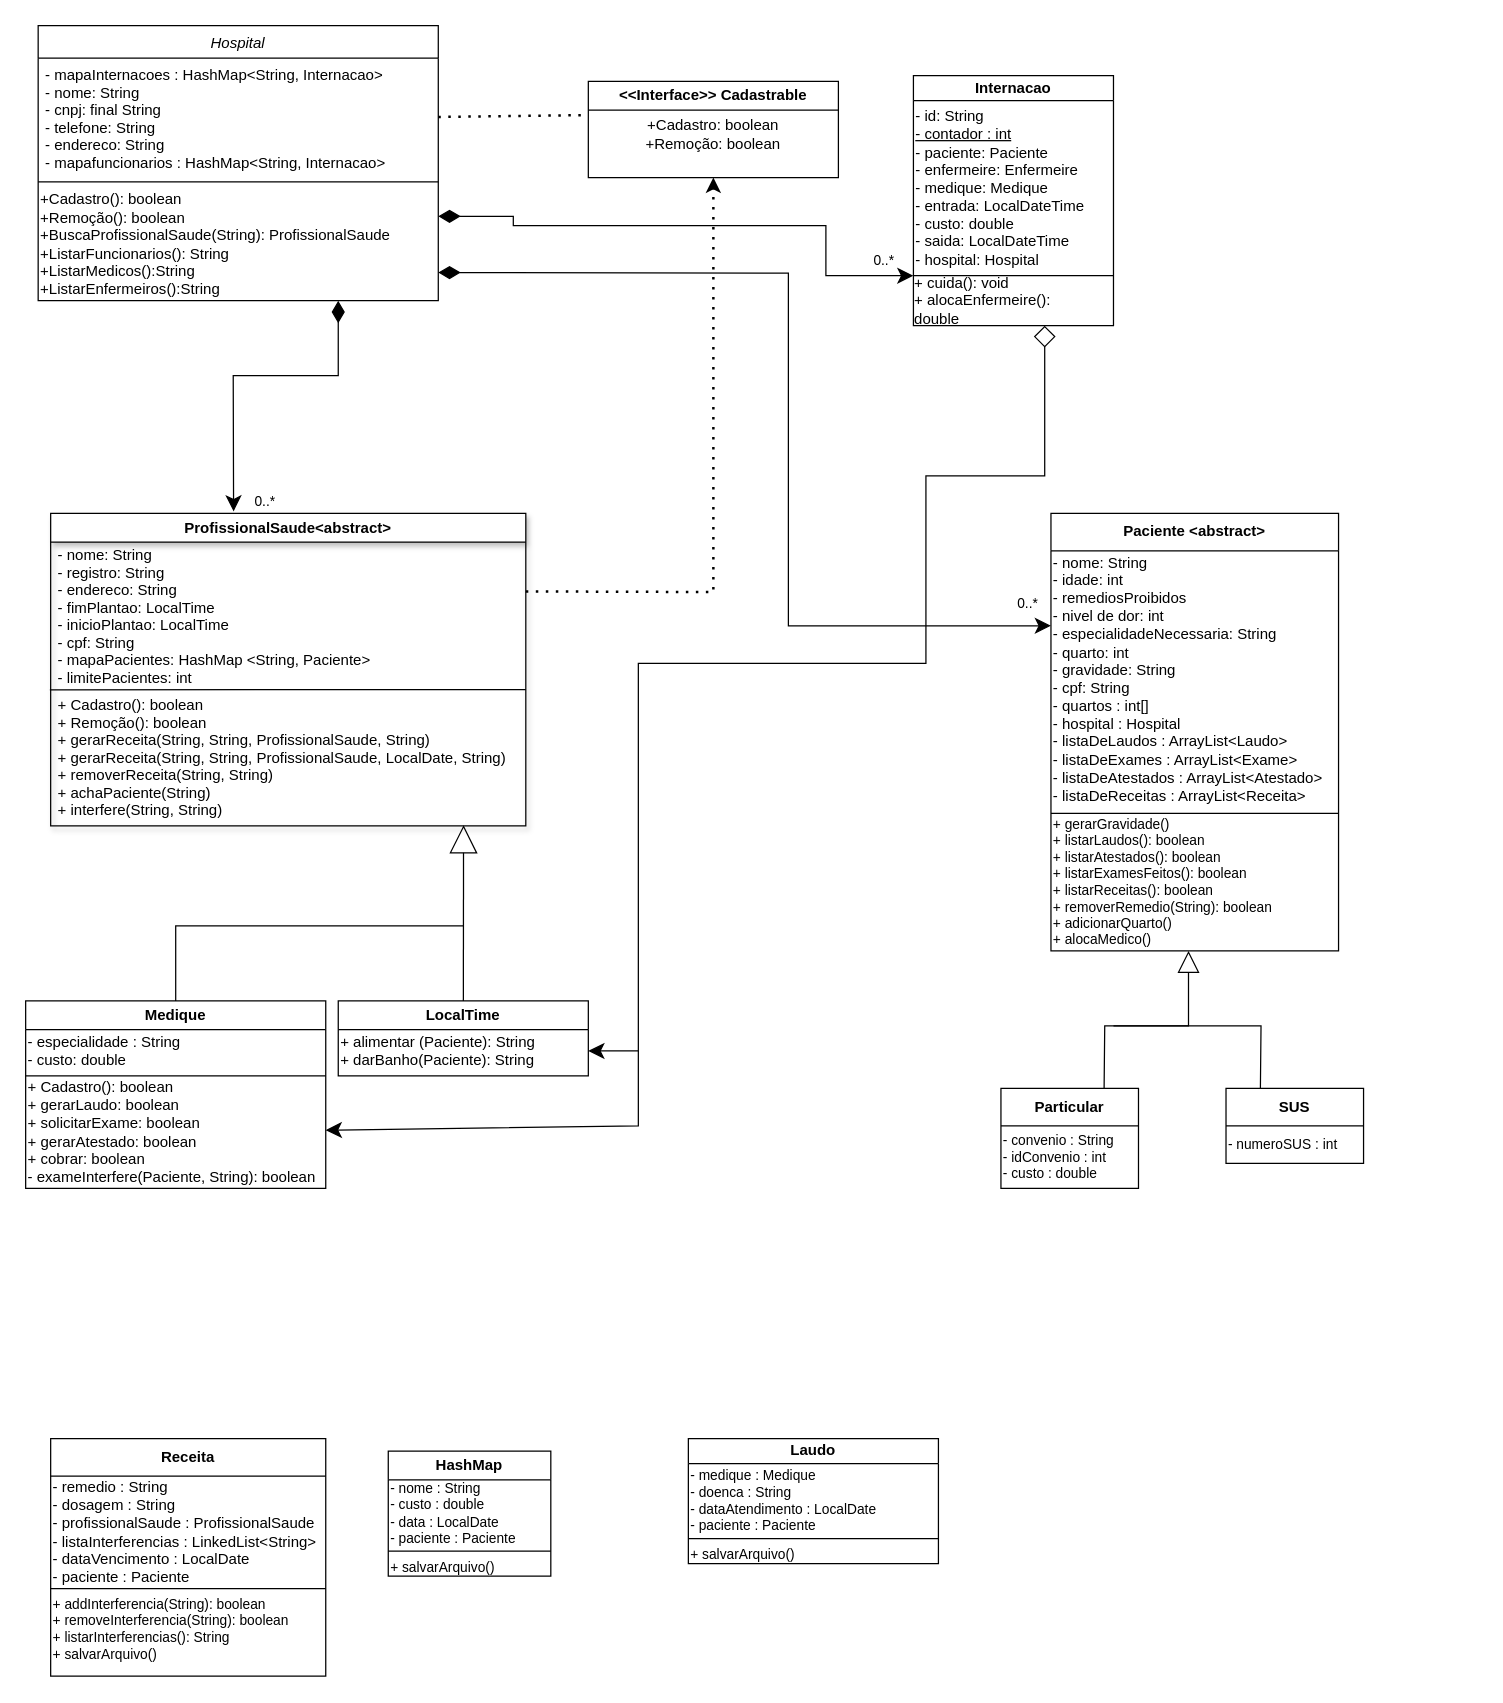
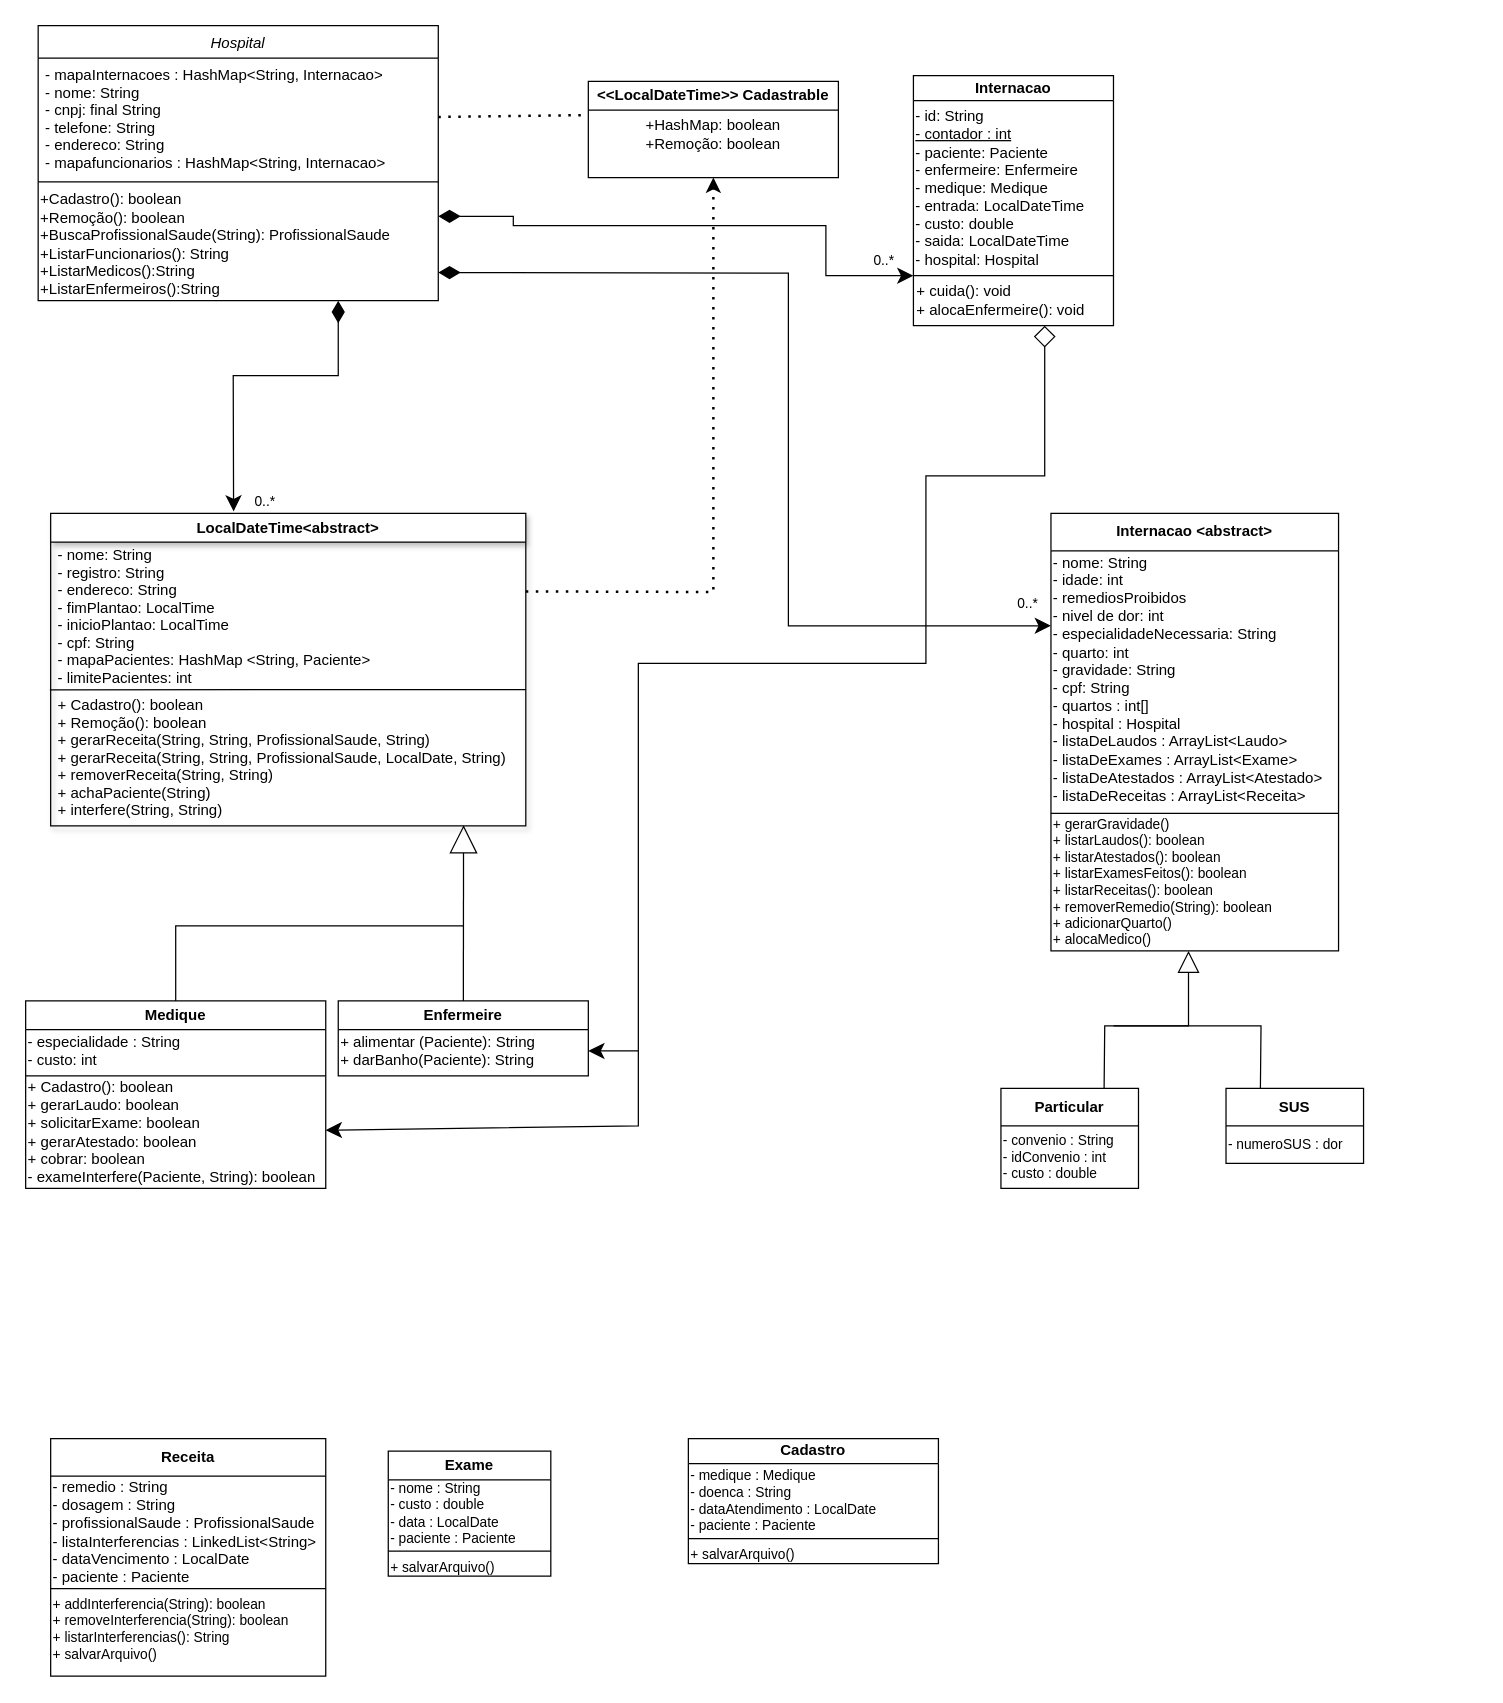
node "<<Interface>> Cadastrable": label "<<Interface>> Cadastrable" -> "<<LocalDateTime>> Cadastrable"
node "+Cadastro: boolean +Remoção: boolean": label "+Cadastro: boolean +Remoção: boolean" -> "+HashMap: boolean +Remoção: boolean"
node "+ cuida(): void + alocaEnfermeire(): double": label "+ cuida(): void + alocaEnfermeire(): double" -> "+ cuida(): void + alocaEnfermeire(): void"
node "ProfissionalSaude<abstract>": label "ProfissionalSaude<abstract>" -> "LocalDateTime<abstract>"
node "Paciente <abstract>": label "Paciente <abstract>" -> "Internacao <abstract>"
node "LocalTime": label "LocalTime" -> "Enfermeire"
node "- especialidade : String - custo: double": label "- especialidade : String - custo: double" -> "- especialidade : String - custo: int"
node "- numeroSUS : int": label "- numeroSUS : int" -> "- numeroSUS : dor"
node "Laudo": label "Laudo" -> "Cadastro"
node "HashMap": label "HashMap" -> "Exame"
